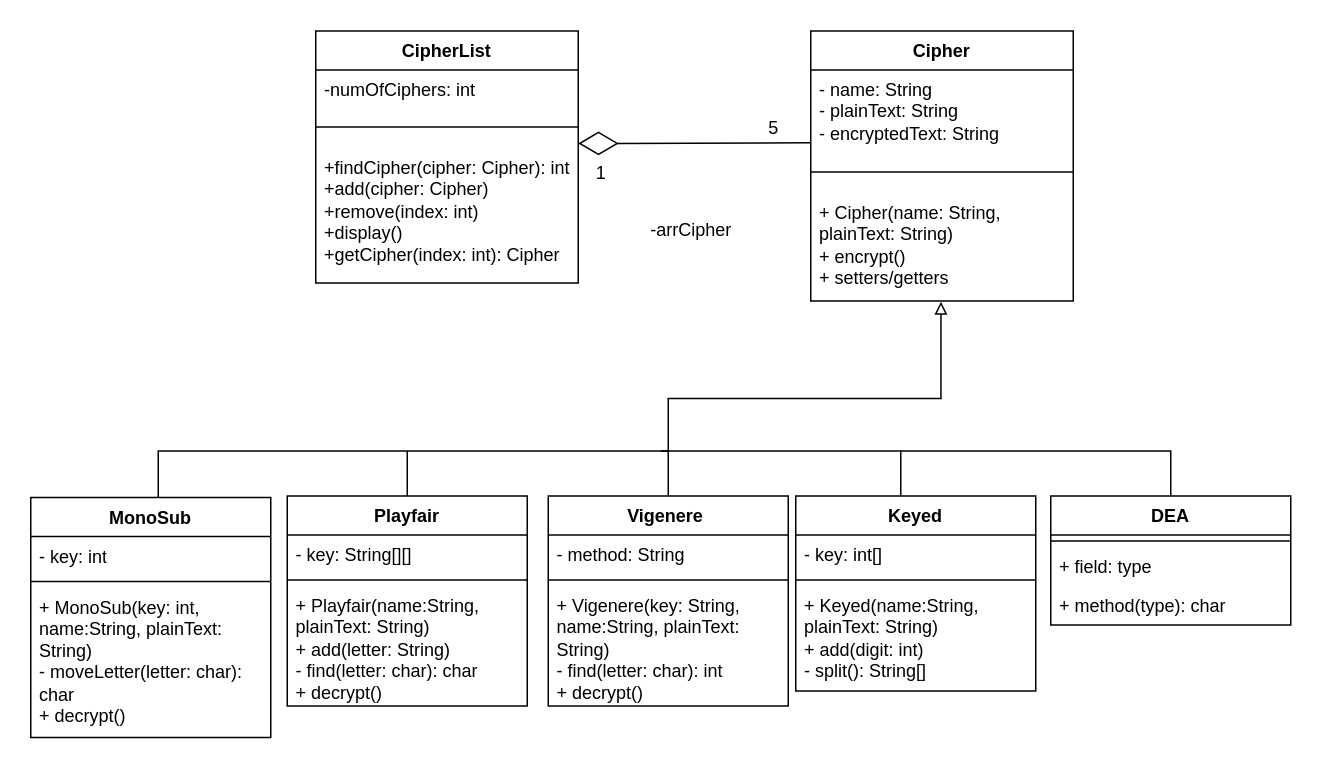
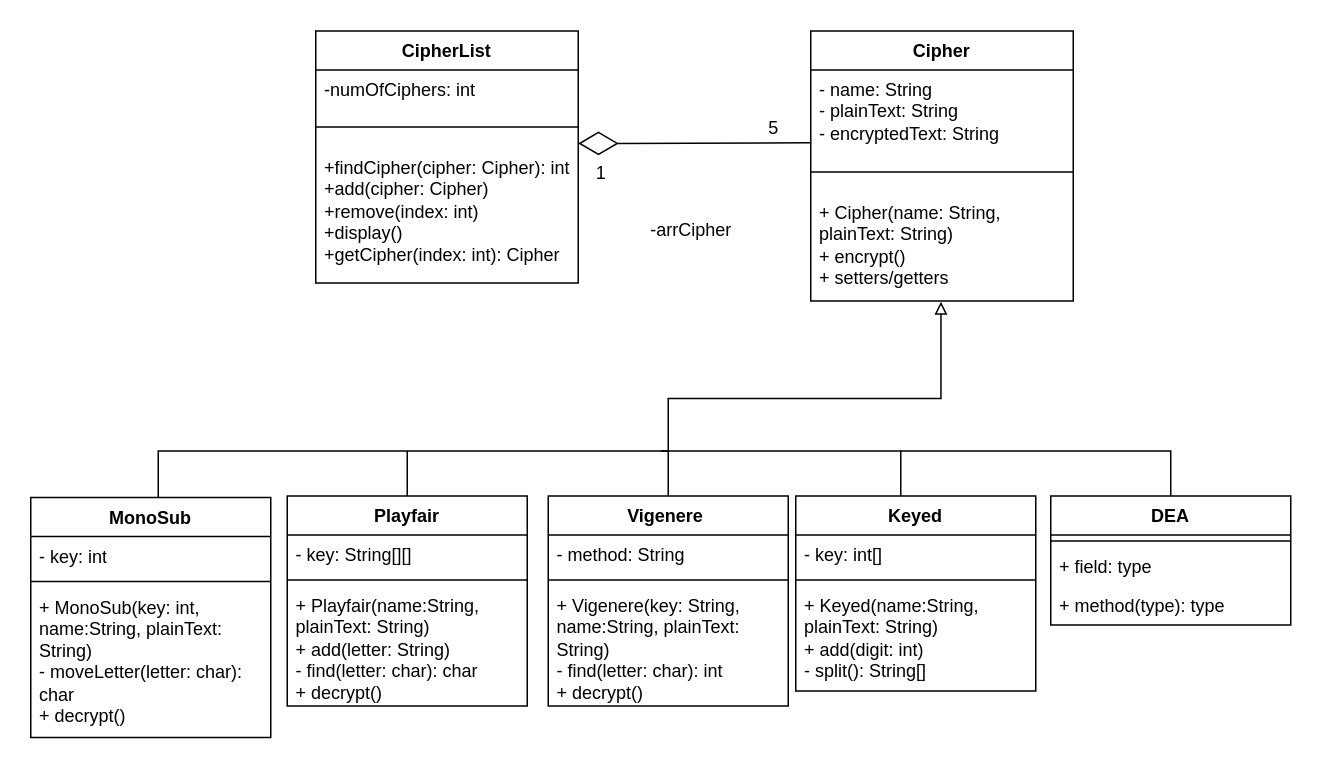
node "+ method(type): char": label "+ method(type): char" -> "+ method(type): type"
